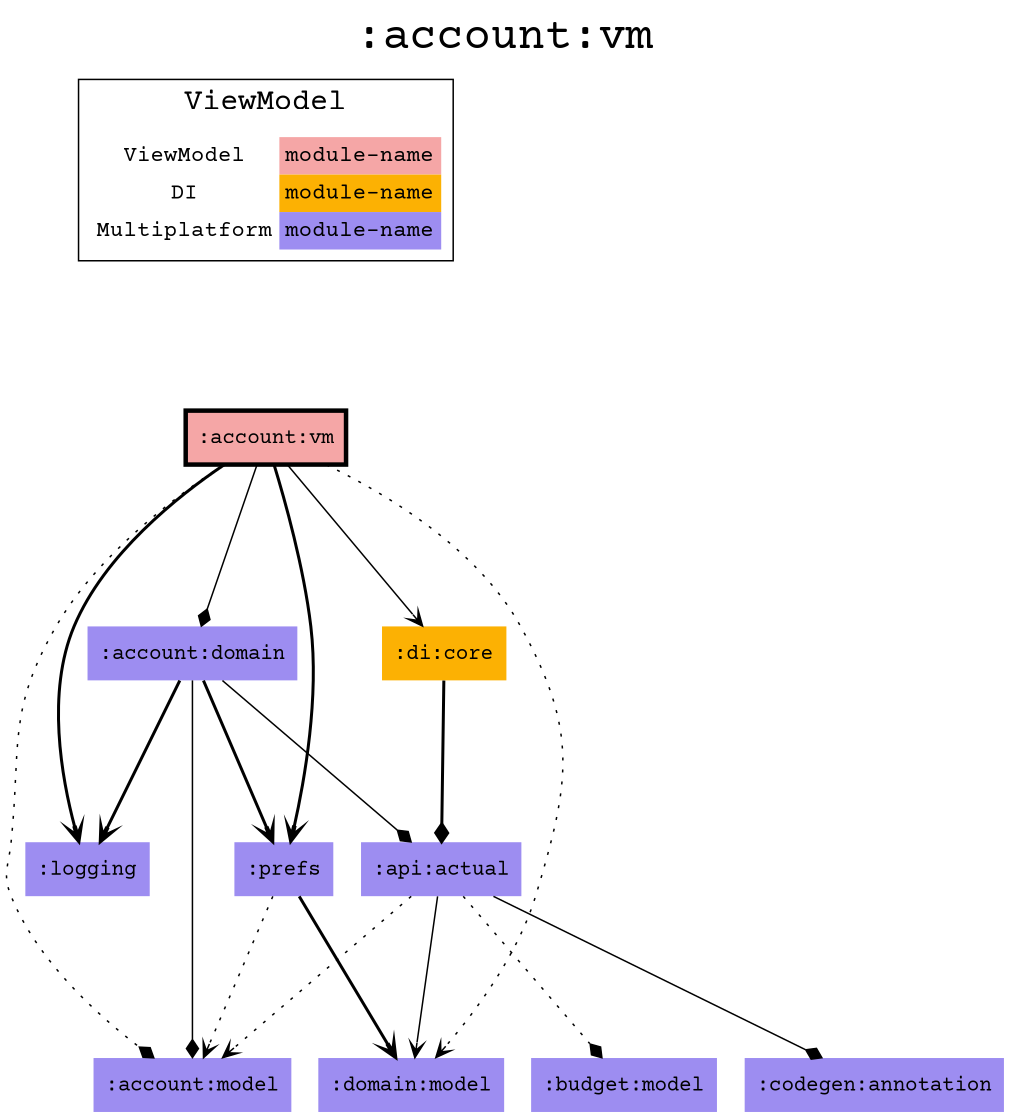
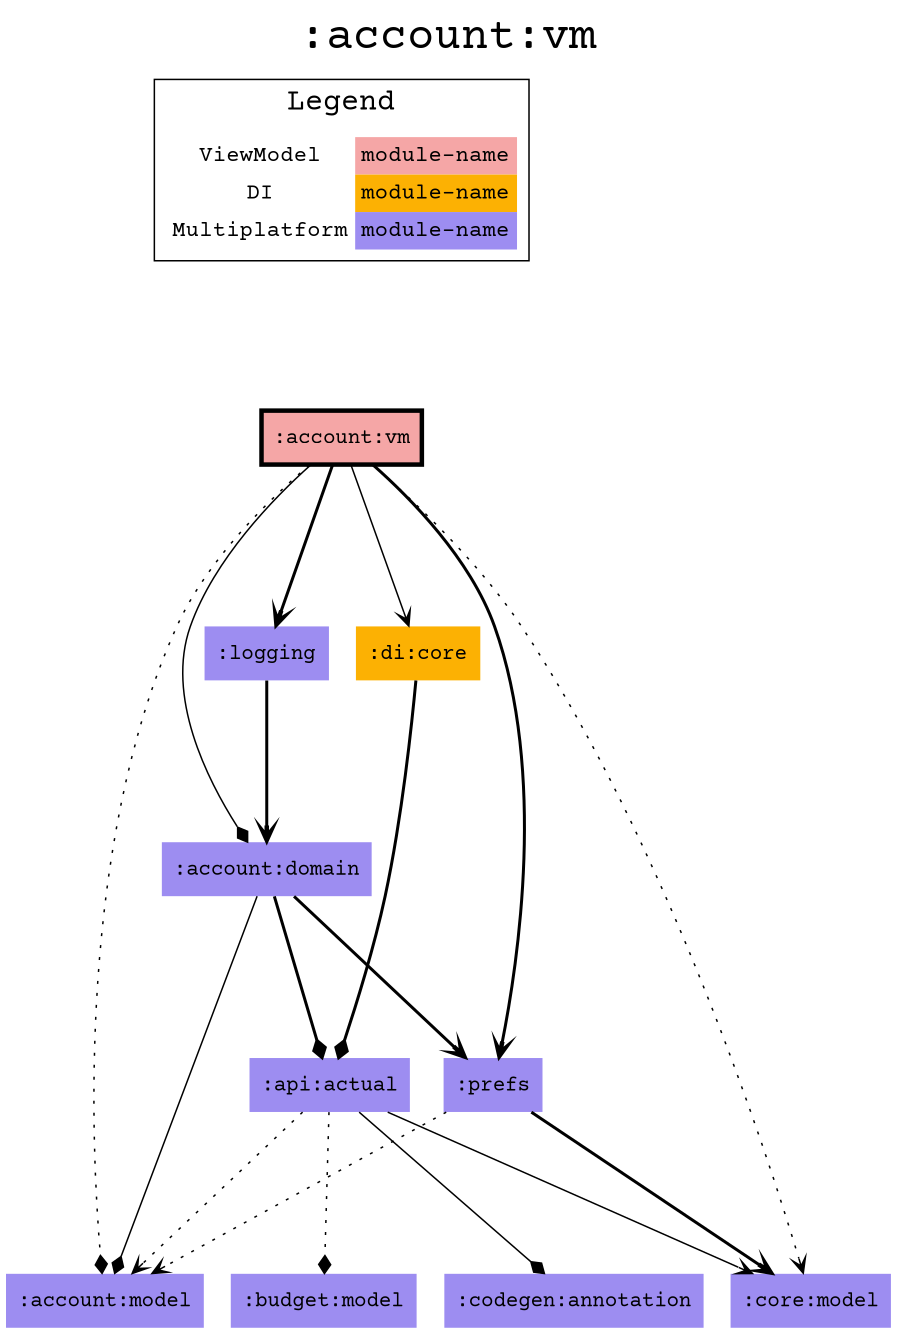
cluster "ViewModel": label "ViewModel" -> "Legend"
edge ":account:domain" -> ":logging": reversed
edge ":account:domain" -> ":api:actual": style solid -> bold
node ":domain:model": label ":domain:model" -> ":core:model"
